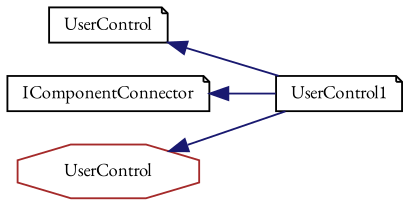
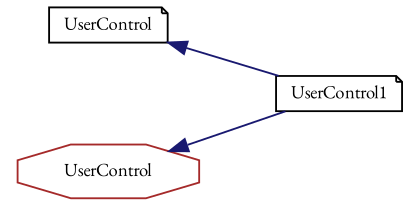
node "IComponentConnector": removed
